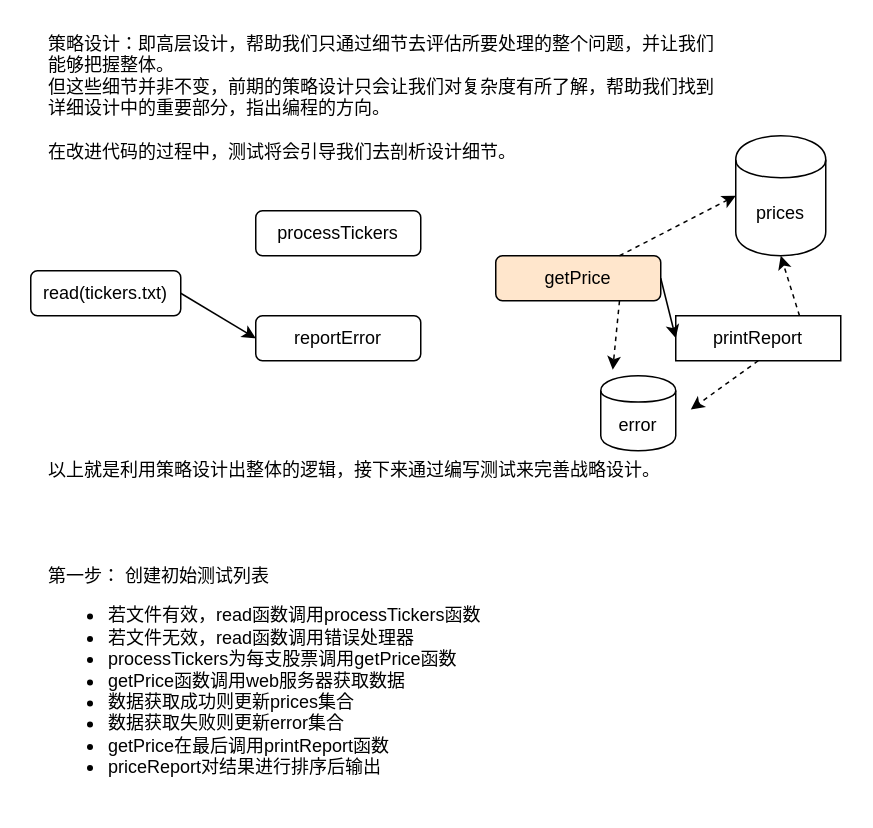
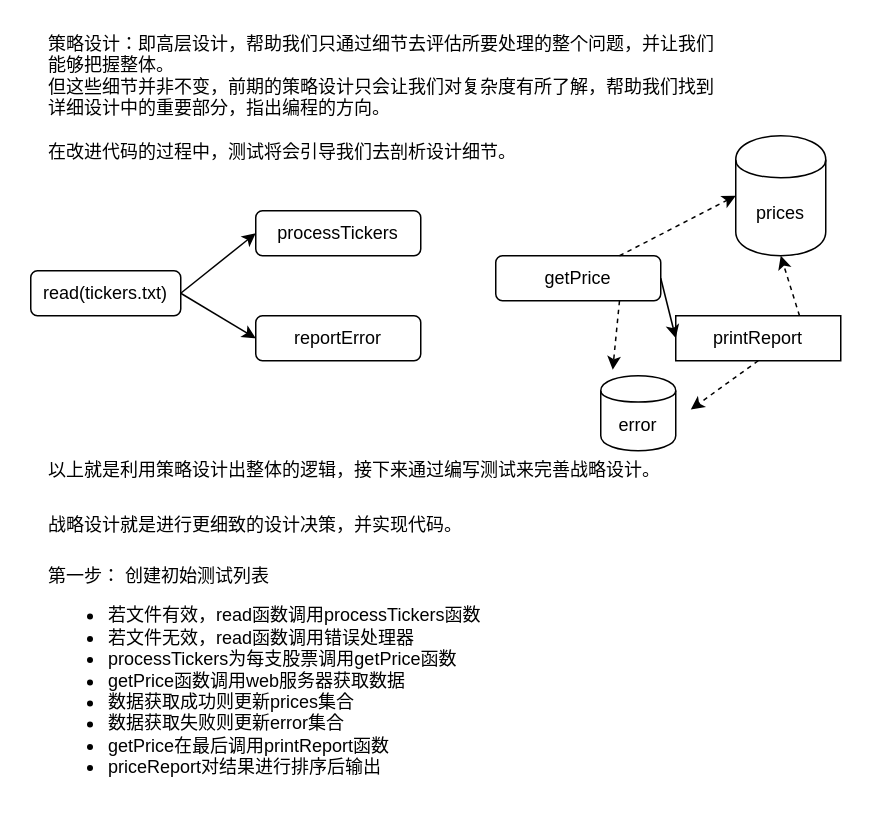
edge "read(tickers.txt)" -> "processTickers": added
node "getPrice": fillcolor #ffe6cc -> #ffffff
node "战略设计就是进行更细致的设计决策，并实现代码。": added
